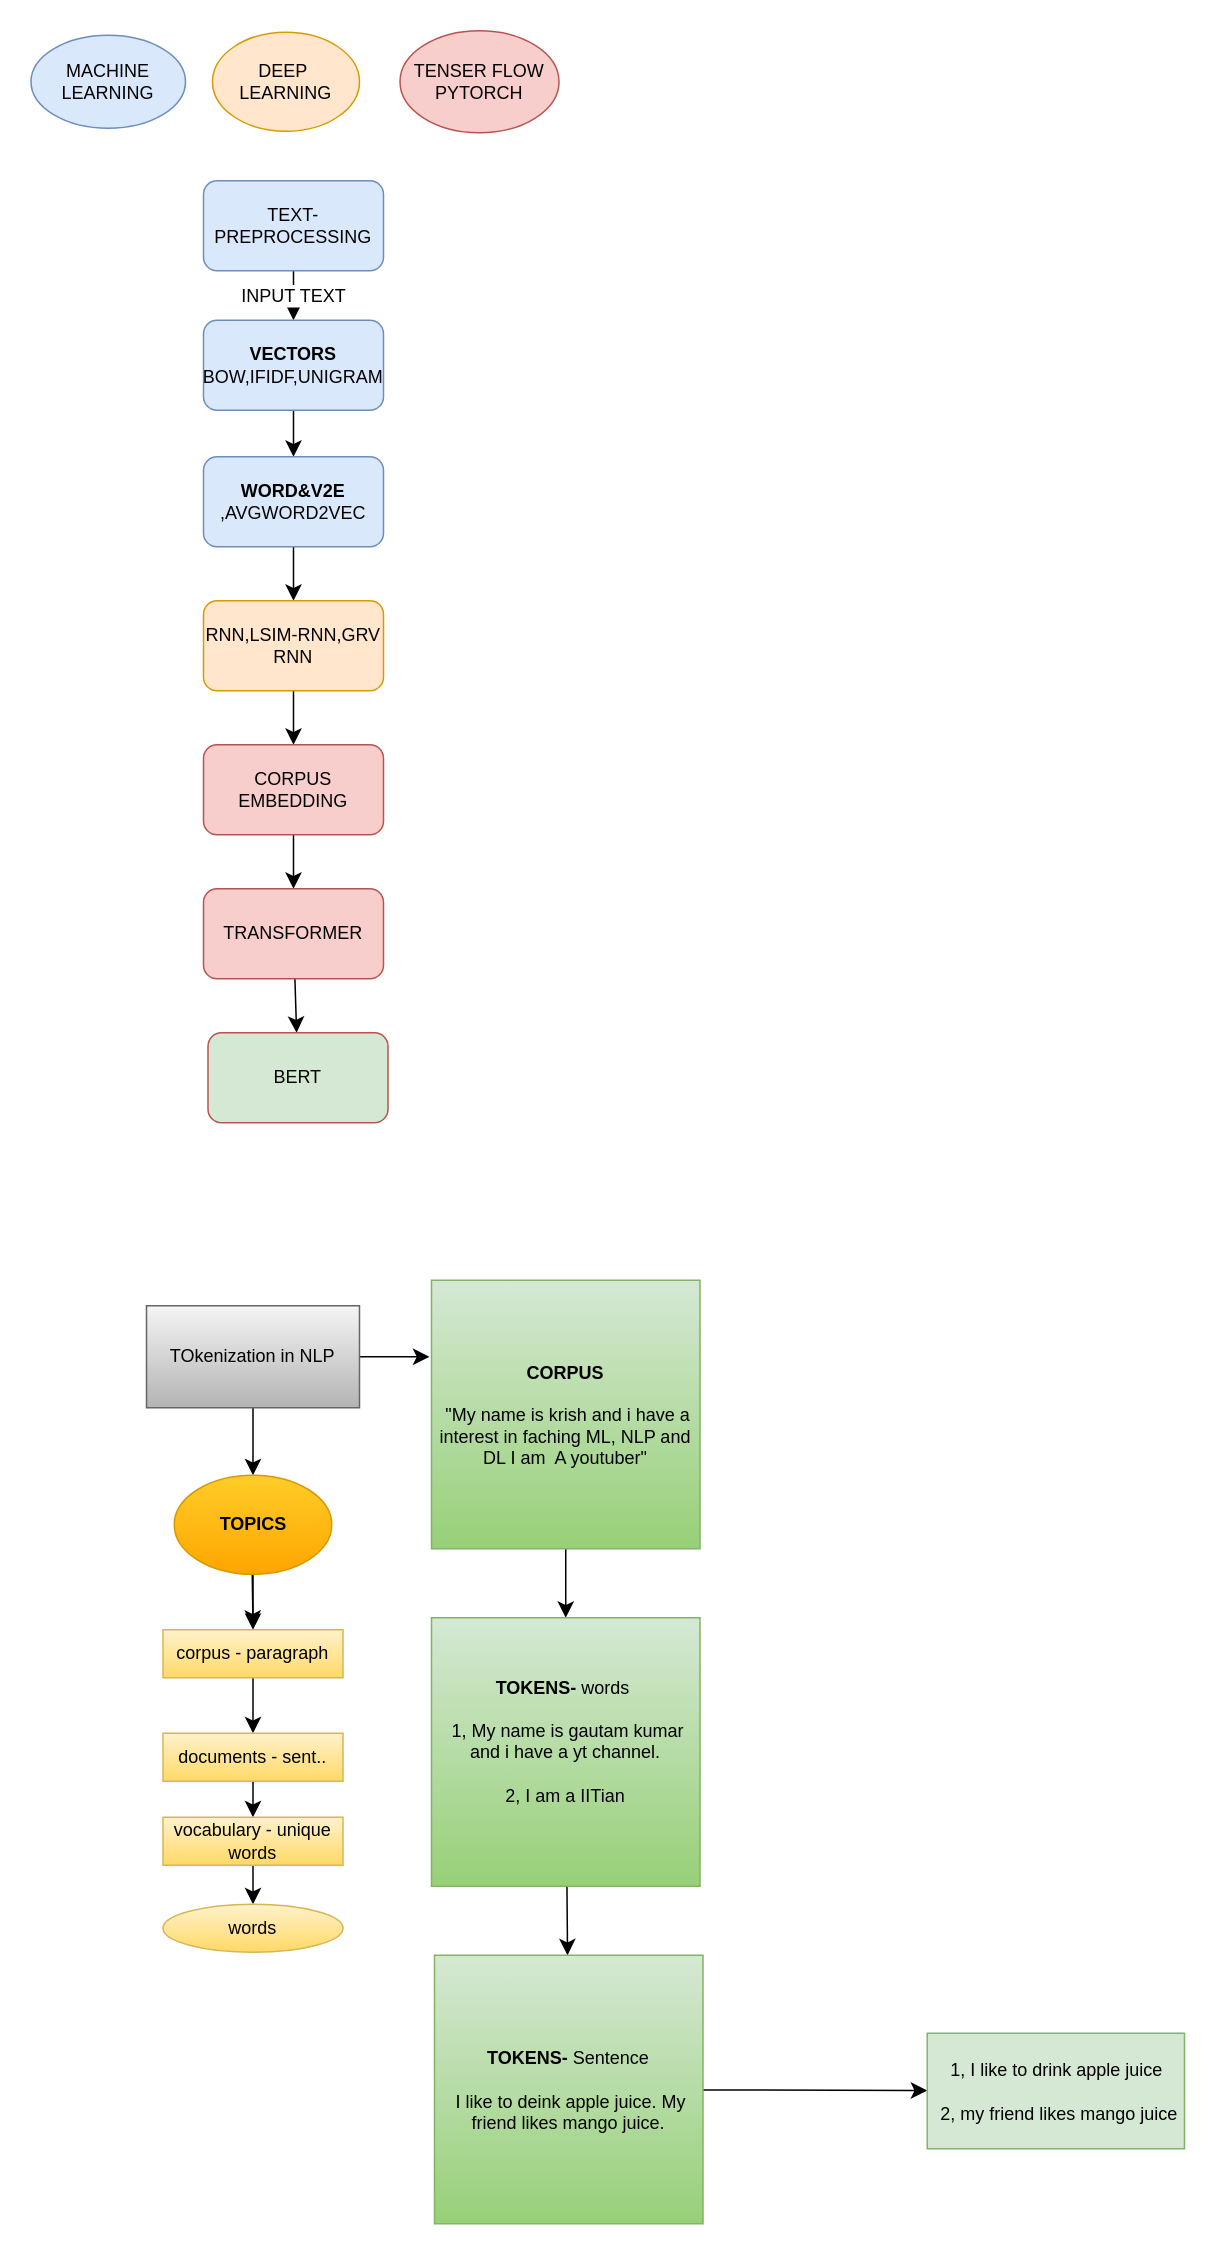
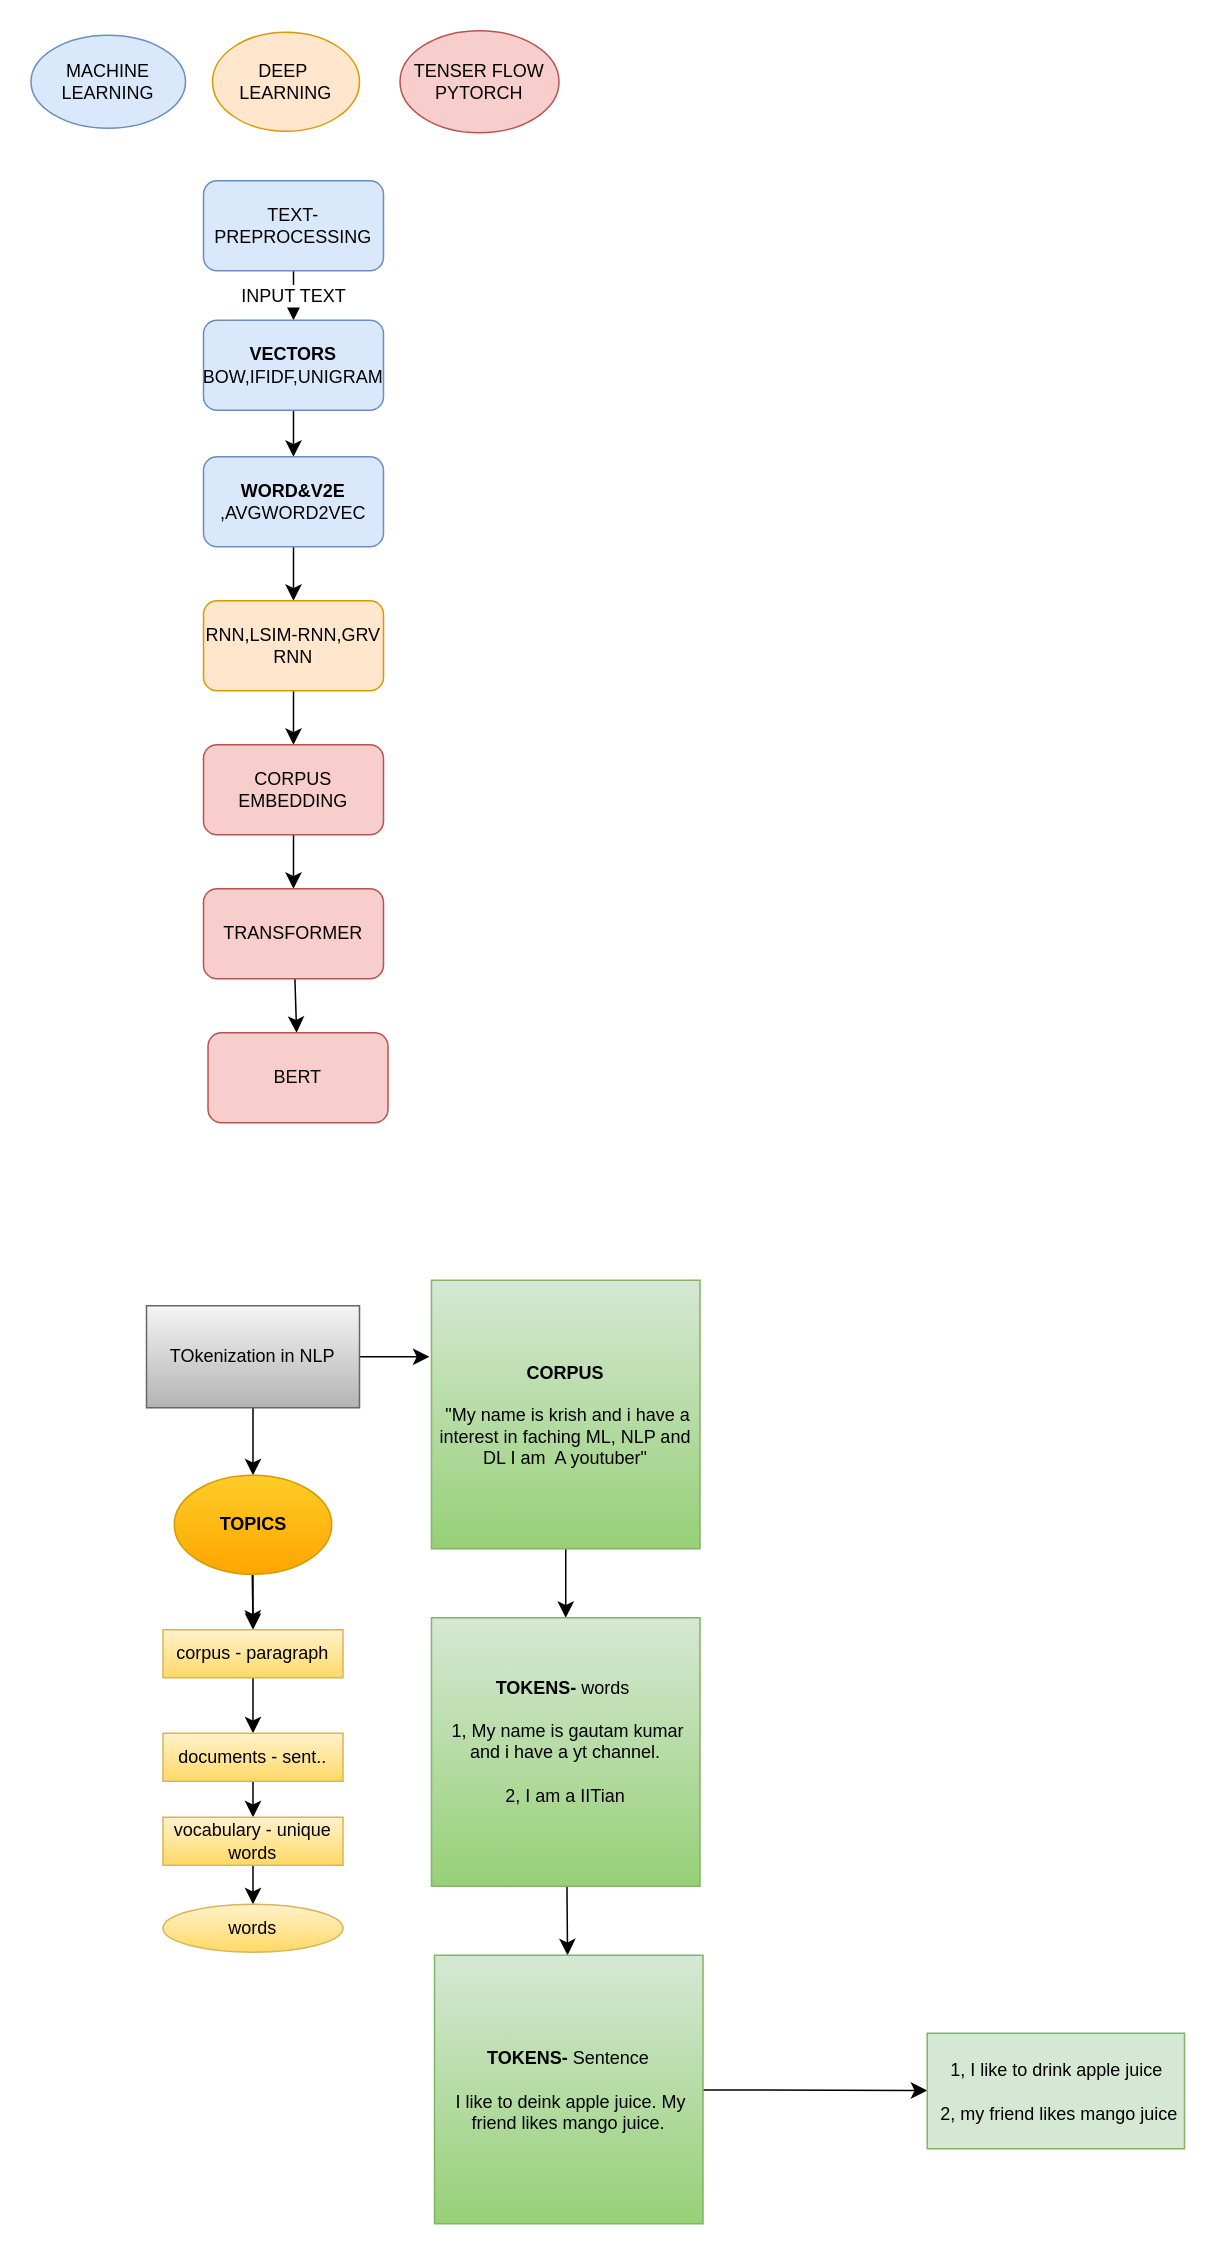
node "BERT": fillcolor #d5e8d4 -> #f8cecc
